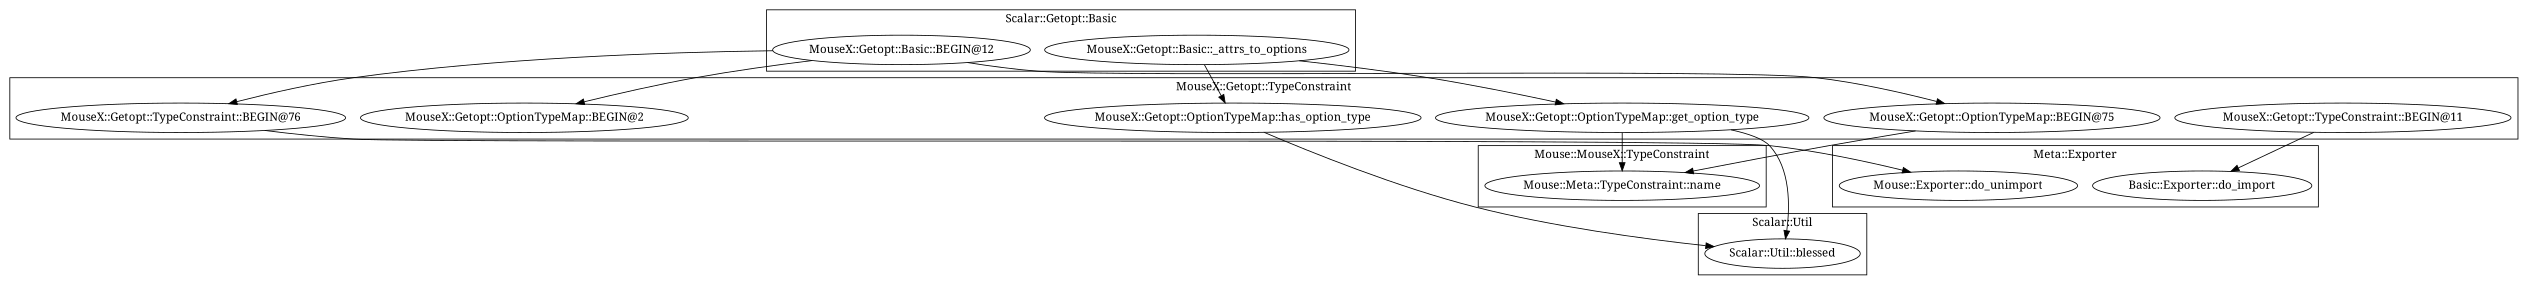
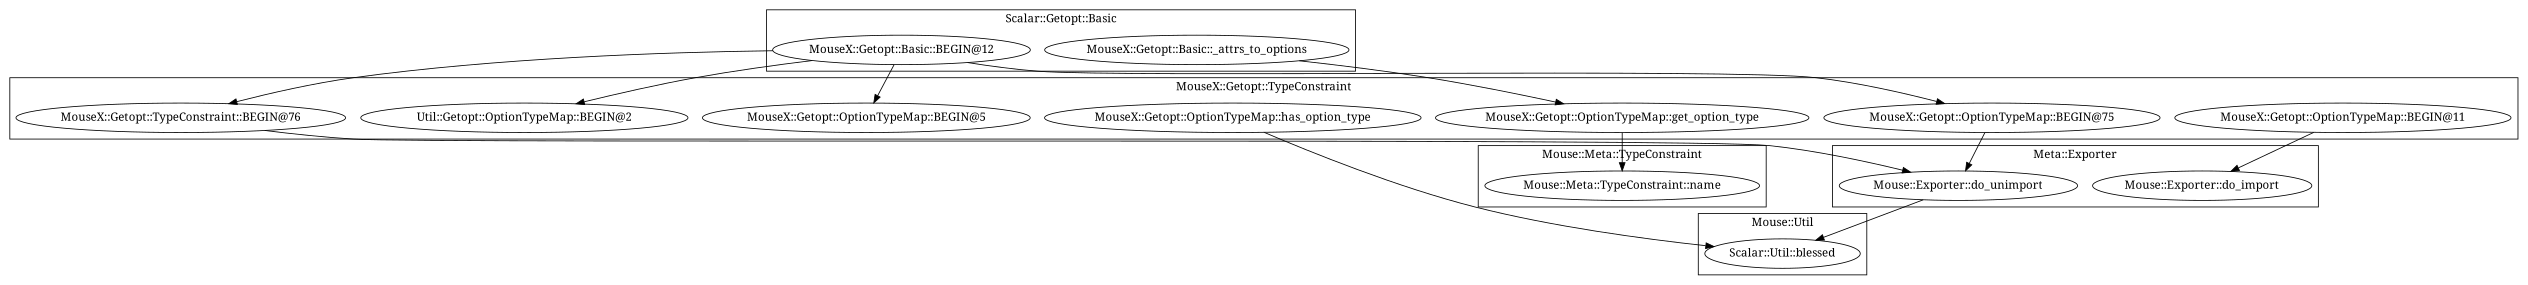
edge "MouseX::Getopt::Basic::_attrs_to_options" -> "MouseX::Getopt::OptionTypeMap::has_option_type": removed
node "MouseX::Getopt::OptionTypeMap::BEGIN@2": label "MouseX::Getopt::OptionTypeMap::BEGIN@2" -> "Util::Getopt::OptionTypeMap::BEGIN@2"
node "MouseX::Getopt::OptionTypeMap::BEGIN@5": added
node "MouseX::Getopt::TypeConstraint::BEGIN@11": label "MouseX::Getopt::TypeConstraint::BEGIN@11" -> "MouseX::Getopt::OptionTypeMap::BEGIN@11"
edge "MouseX::Getopt::OptionTypeMap::BEGIN@75" -> "Mouse::Meta::TypeConstraint::name": now "MouseX::Getopt::OptionTypeMap::BEGIN@75" -> "Mouse::Exporter::do_unimport"
cluster "Mouse::MouseX::TypeConstraint": label "Mouse::MouseX::TypeConstraint" -> "Mouse::Meta::TypeConstraint"
edge "MouseX::Getopt::OptionTypeMap::get_option_type" -> "Scalar::Util::blessed": now "Mouse::Exporter::do_unimport" -> "Scalar::Util::blessed"
node "Basic::Exporter::do_import": label "Basic::Exporter::do_import" -> "Mouse::Exporter::do_import"
cluster "Scalar::Util": label "Scalar::Util" -> "Mouse::Util"
